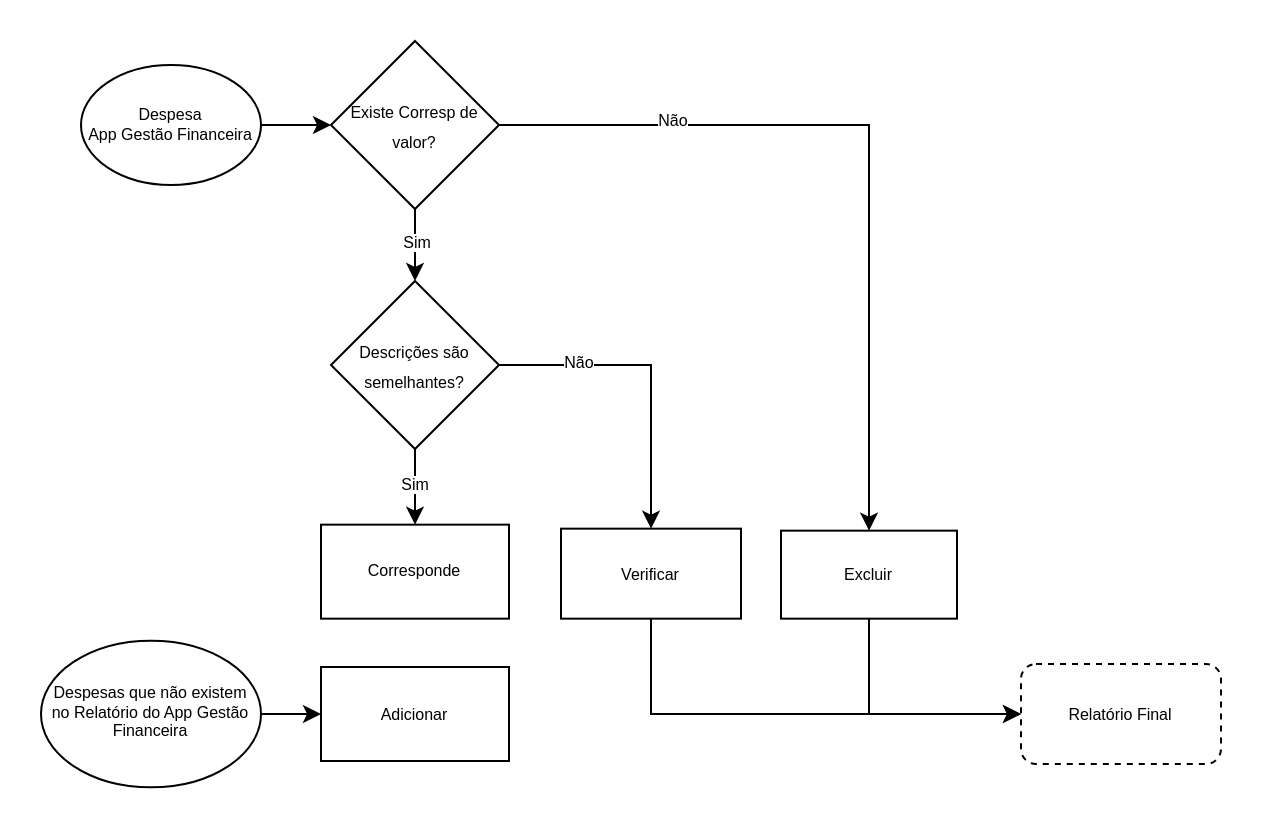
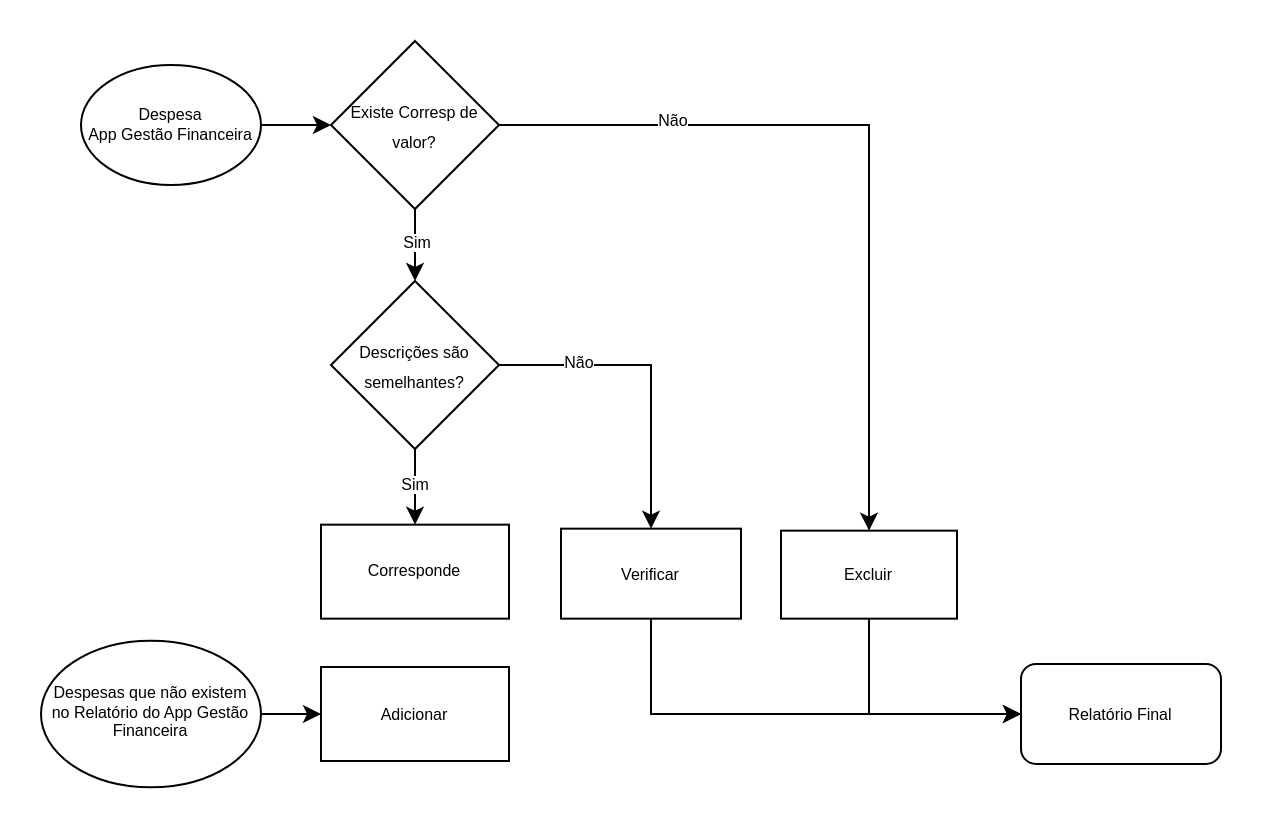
node "Relatório Final": style dashed -> solid
